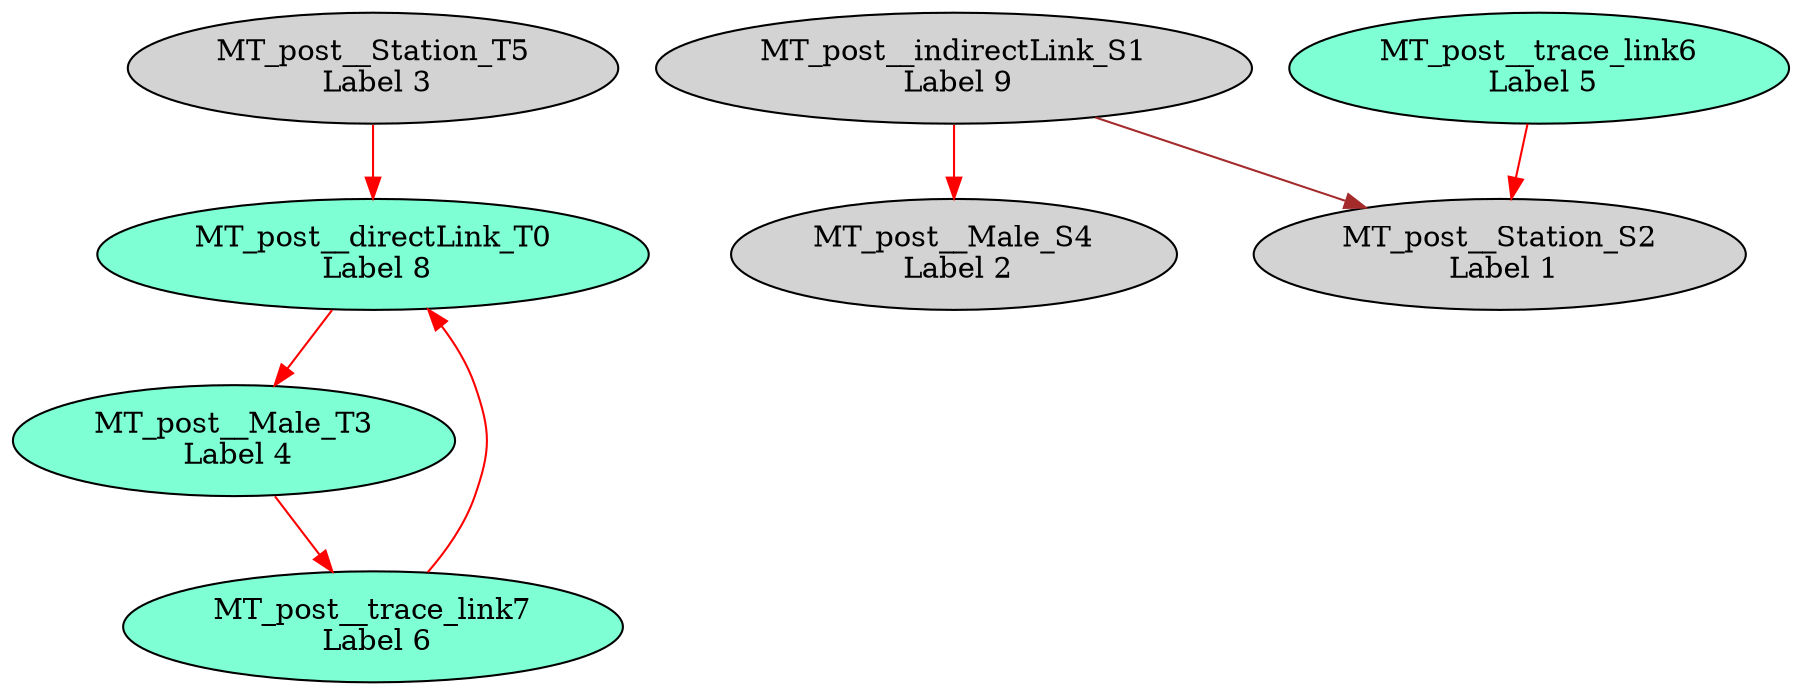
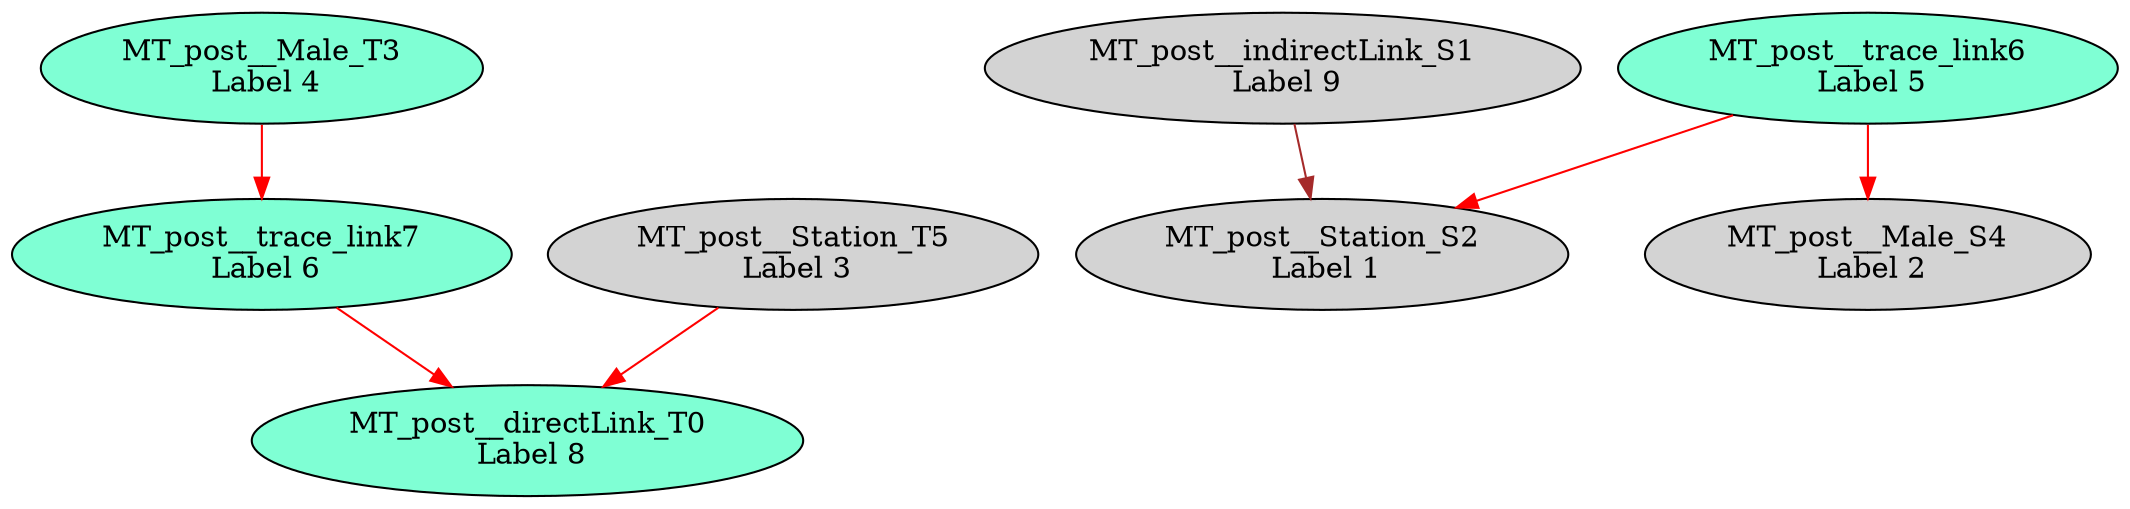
edge "MT_post__indirectLink_S1 Label 9" -> "MT_post__Male_S4 Label 2": now "MT_post__trace_link6 Label 5" -> "MT_post__Male_S4 Label 2"
edge "MT_post__directLink_T0 Label 8" -> "MT_post__Male_T3 Label 4": removed
